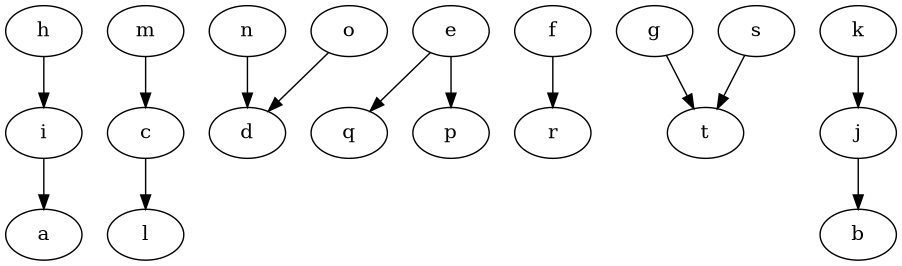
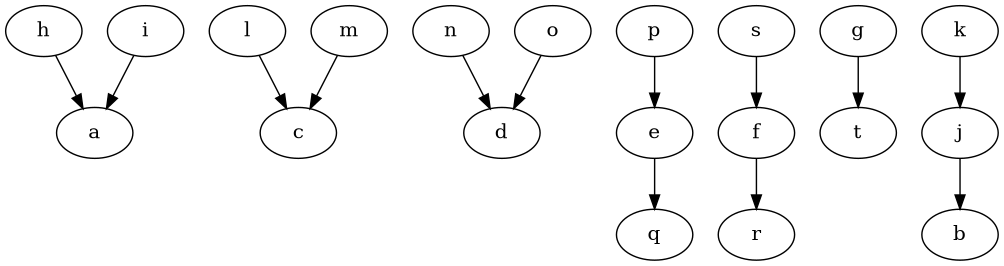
edge "h" -> "i": now "h" -> "a"
edge "e" -> "p": reversed
edge "s" -> "t": now "s" -> "f"
edge "c" -> "l": reversed
